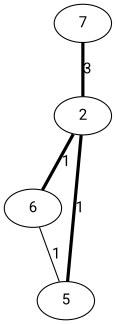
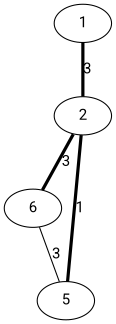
node "7": label "7" -> "1"
edge "2" -- "6": label "1" -> "3"
edge "6" -- "5": label "1" -> "3"
